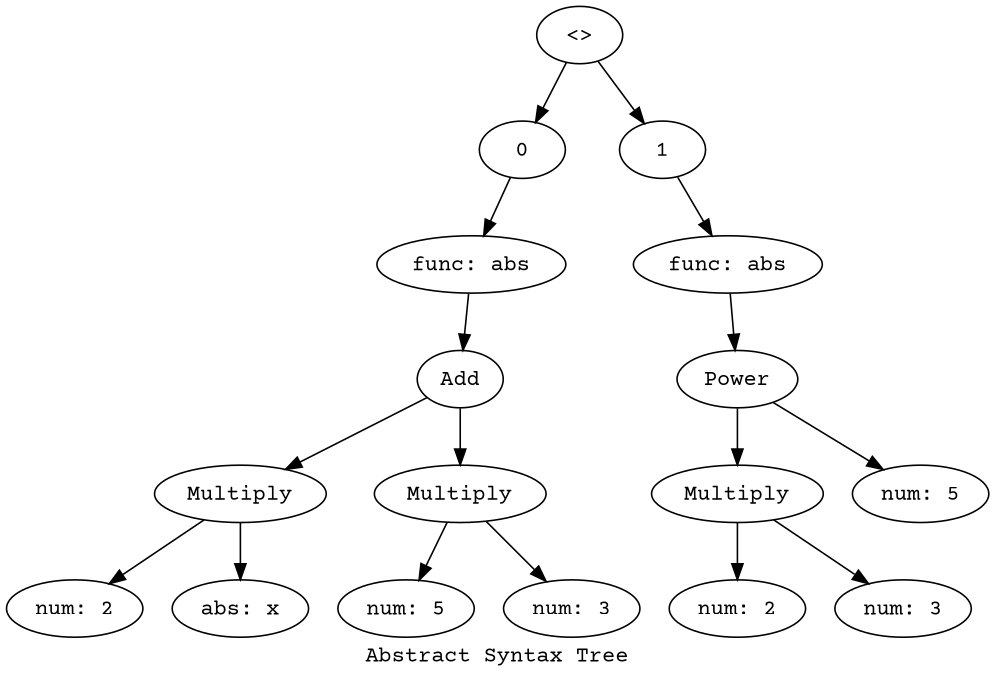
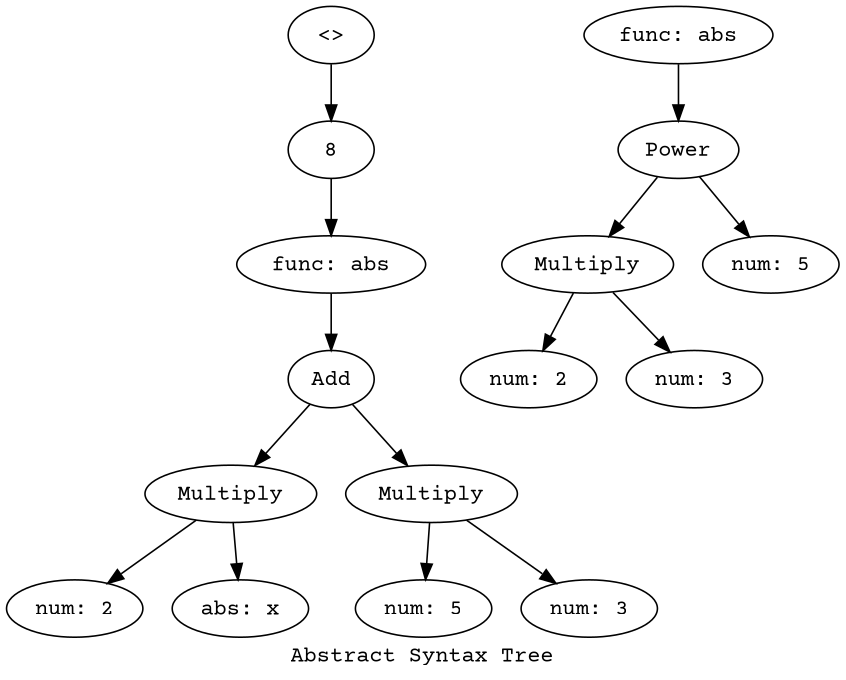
node "0": label "0" -> "8"
node "1": removed
